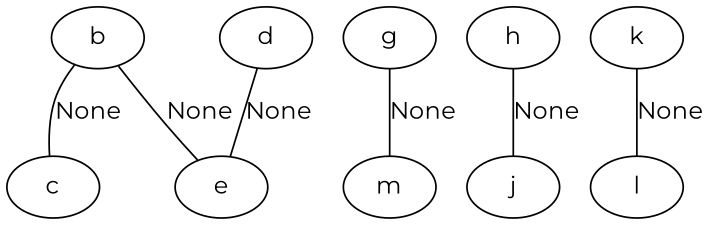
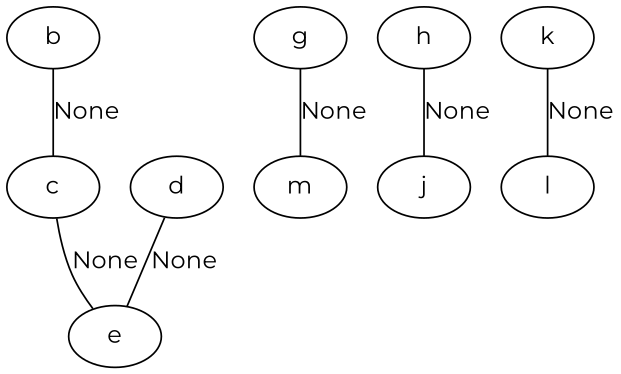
edge "b" -- "e": now "c" -- "e"
